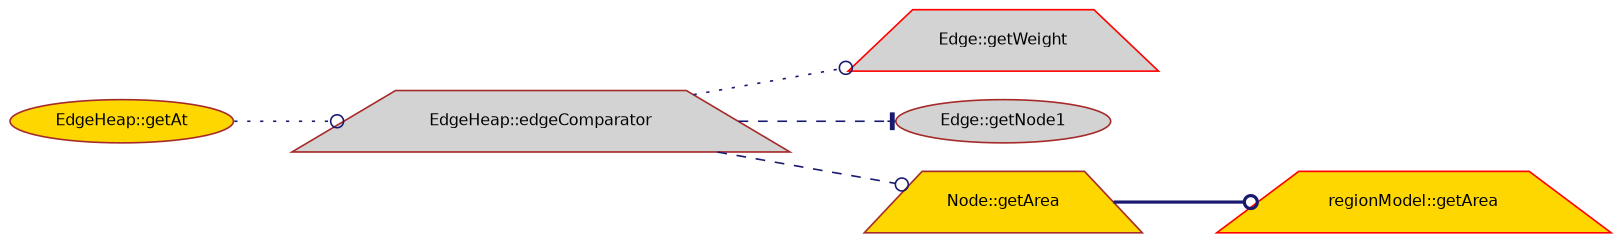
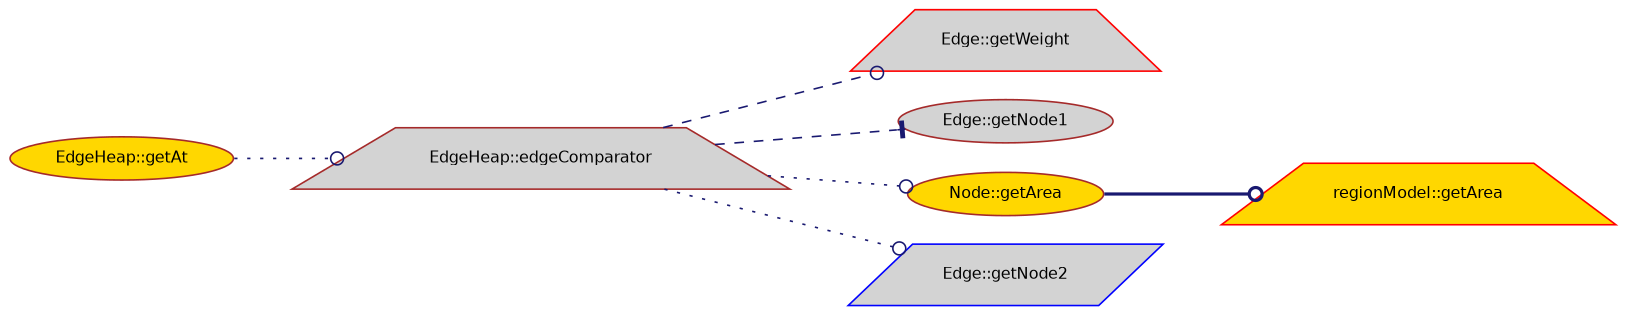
edge "EdgeHeap::edgeComparator" -> "Edge::getWeight": style dotted -> dashed
edge "EdgeHeap::edgeComparator" -> "Node::getArea": style dashed -> dotted
node "Node::getArea": shape trapezium -> ellipse
node "Edge::getNode2": added
